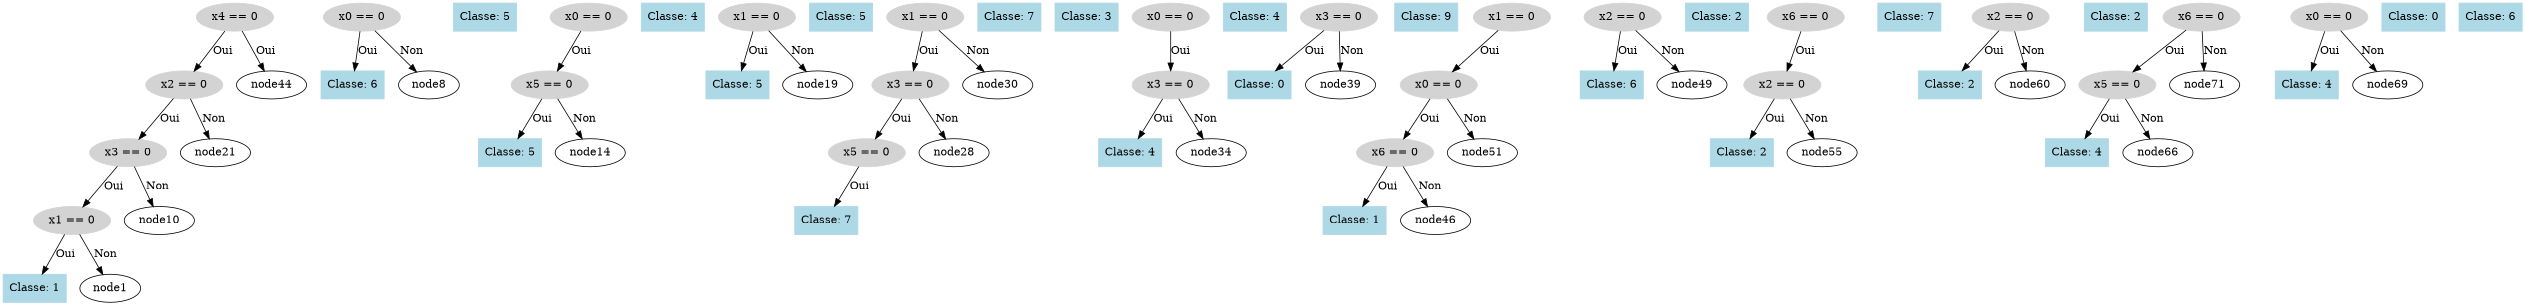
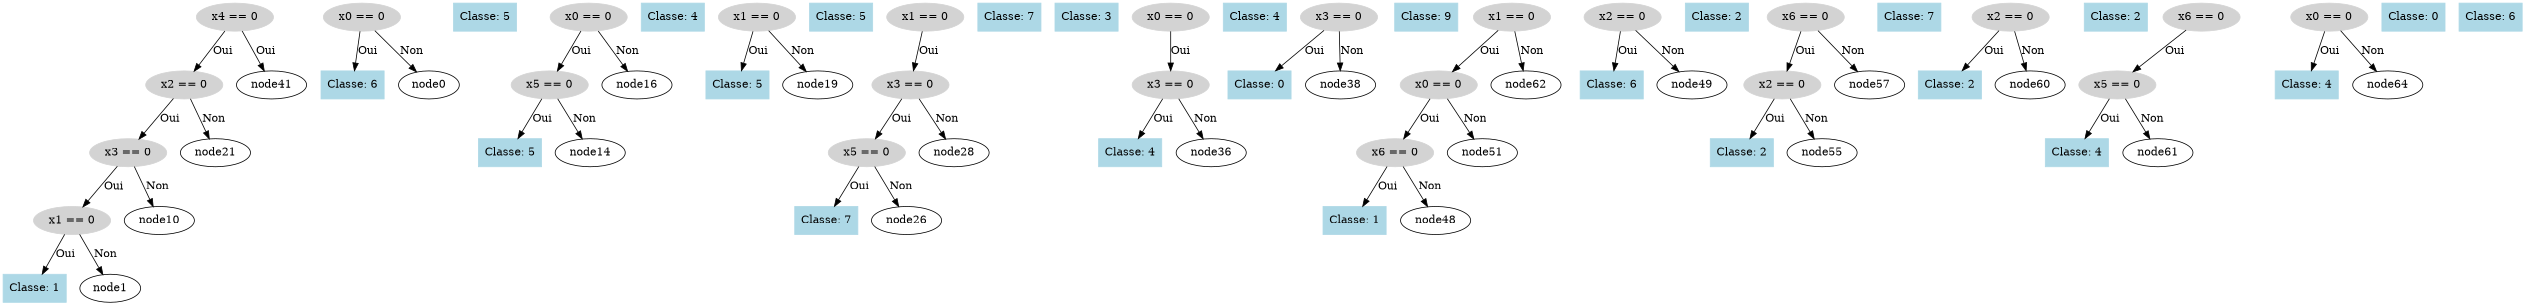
node "node44": label "node44" -> "node41"
node "node8": label "node8" -> "node0"
node "node16": added
node "node30": removed
node "node39": label "node39" -> "node38"
node "node62": added
node "node57": added
node "node71": removed
node "node69": label "node69" -> "node64"
node "node34": label "node34" -> "node36"
node "node66": label "node66" -> "node61"
node "node26": added
node "node46": label "node46" -> "node48"
